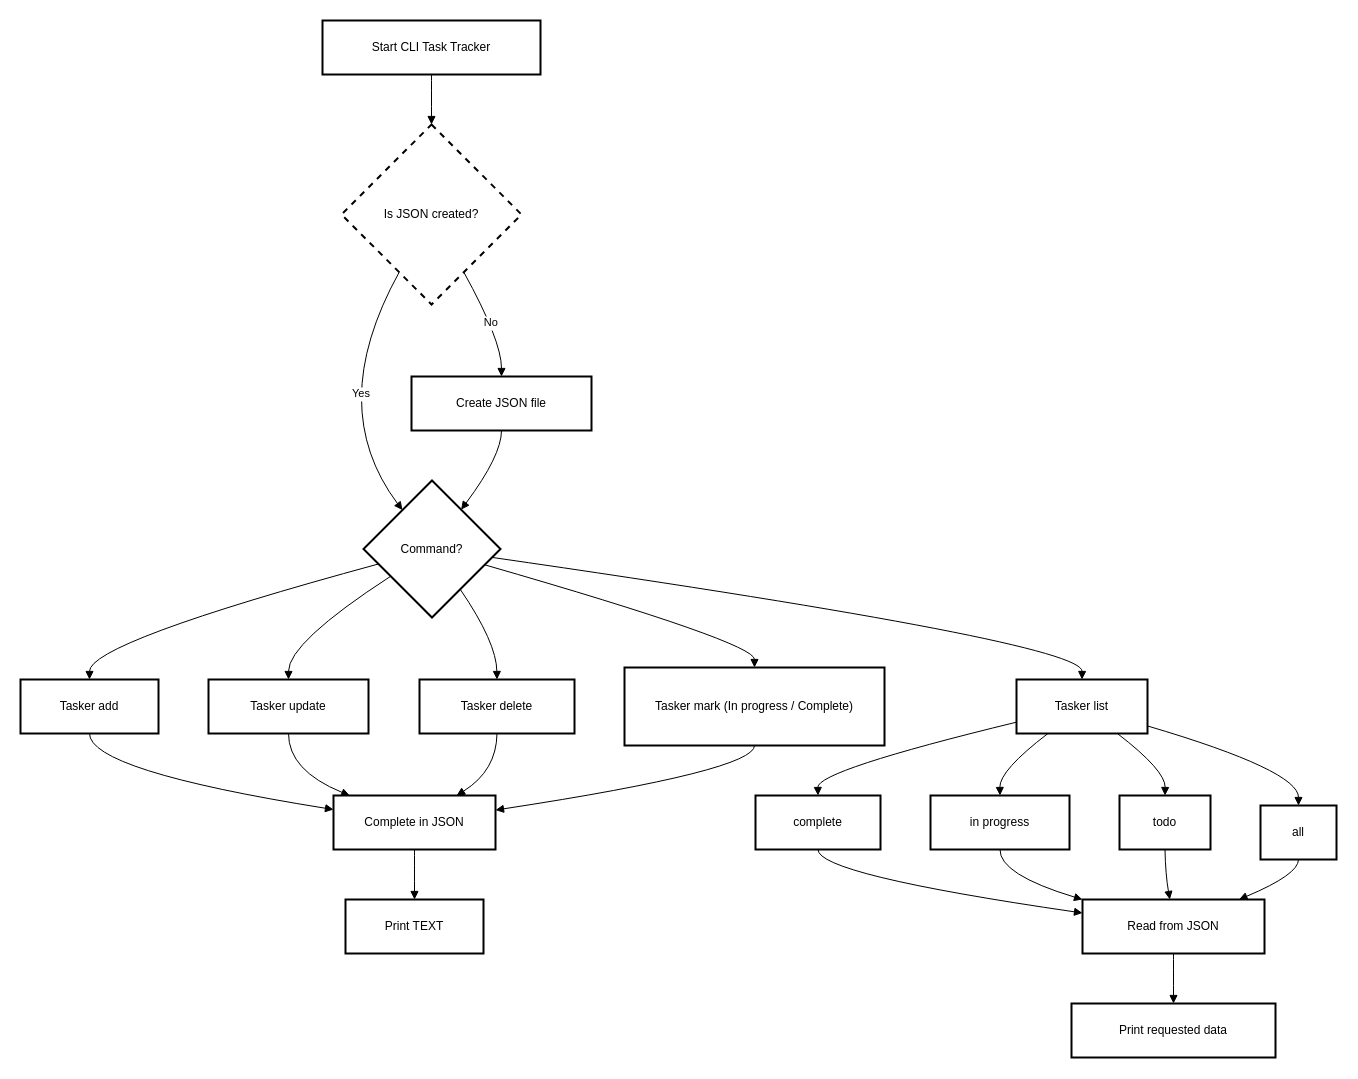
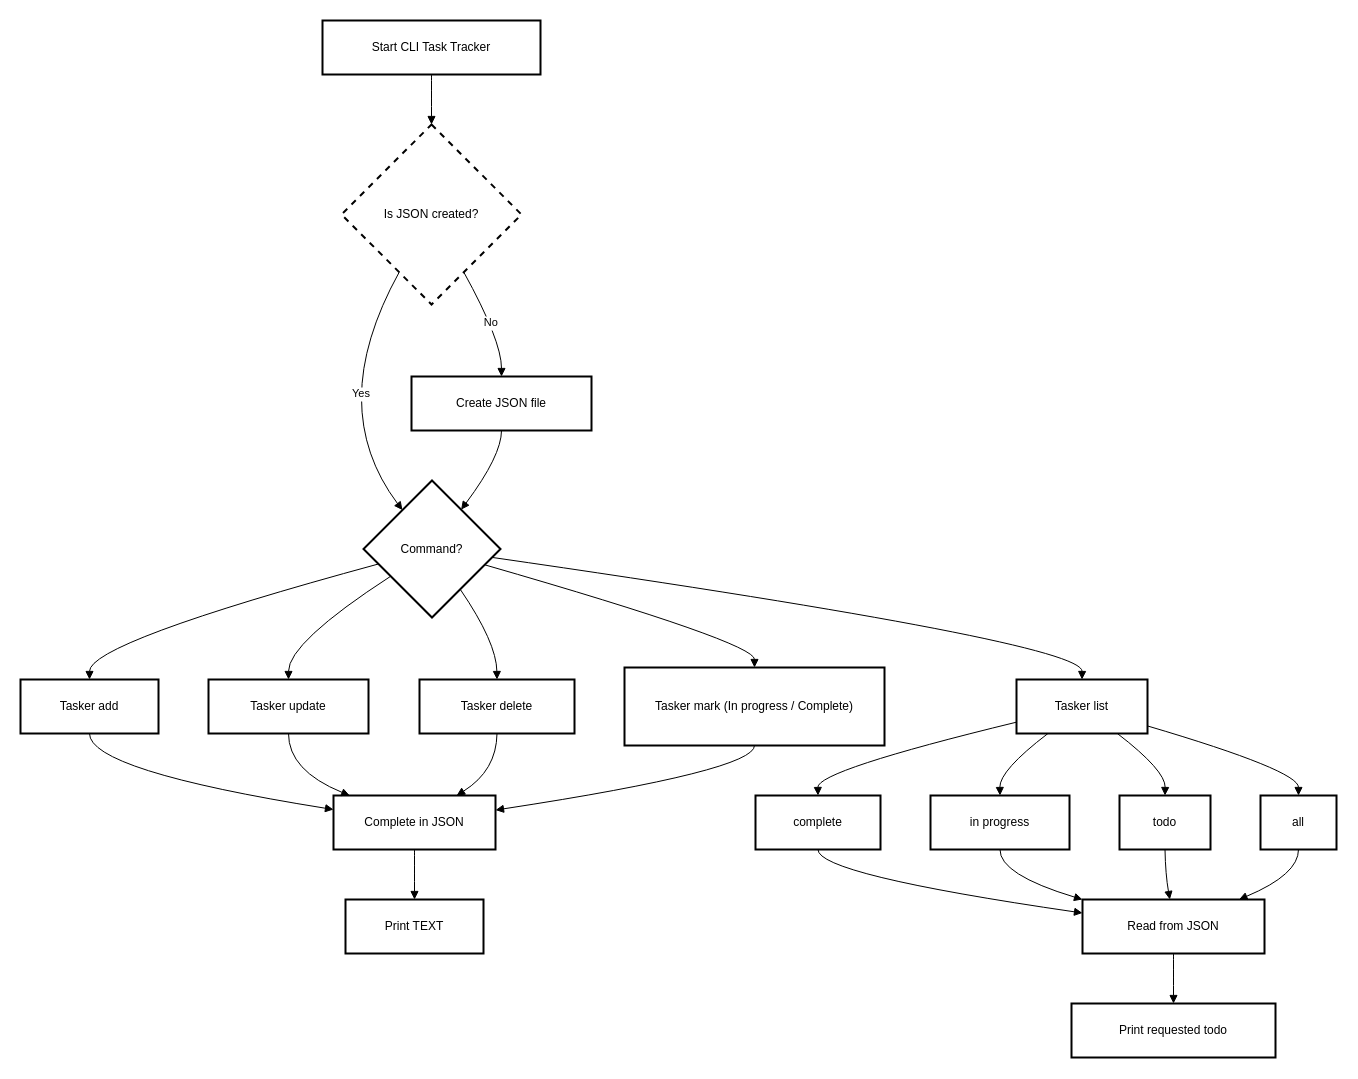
node "all": moved (1299, 833) -> (1299, 823)
node "Print requested data": label "Print requested data" -> "Print requested todo"
